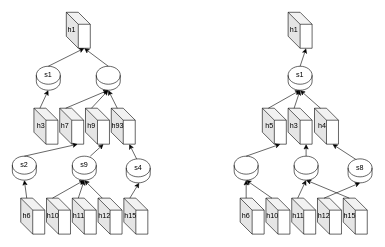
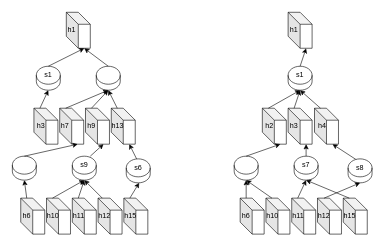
node "h93": label "h93" -> "h13"
node "h5": label "h5" -> "h2"
node "s2": removed
node "s7": added
node "s4": label "s4" -> "s6"
